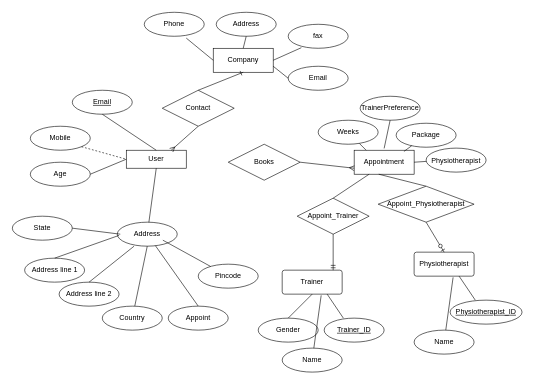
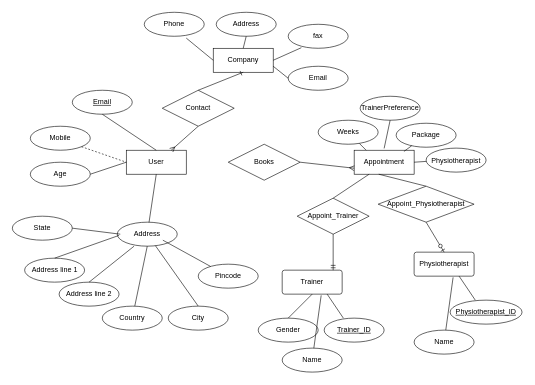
node "User": size 60x18 -> 60x24
node "Appoint": label "Appoint" -> "City"
